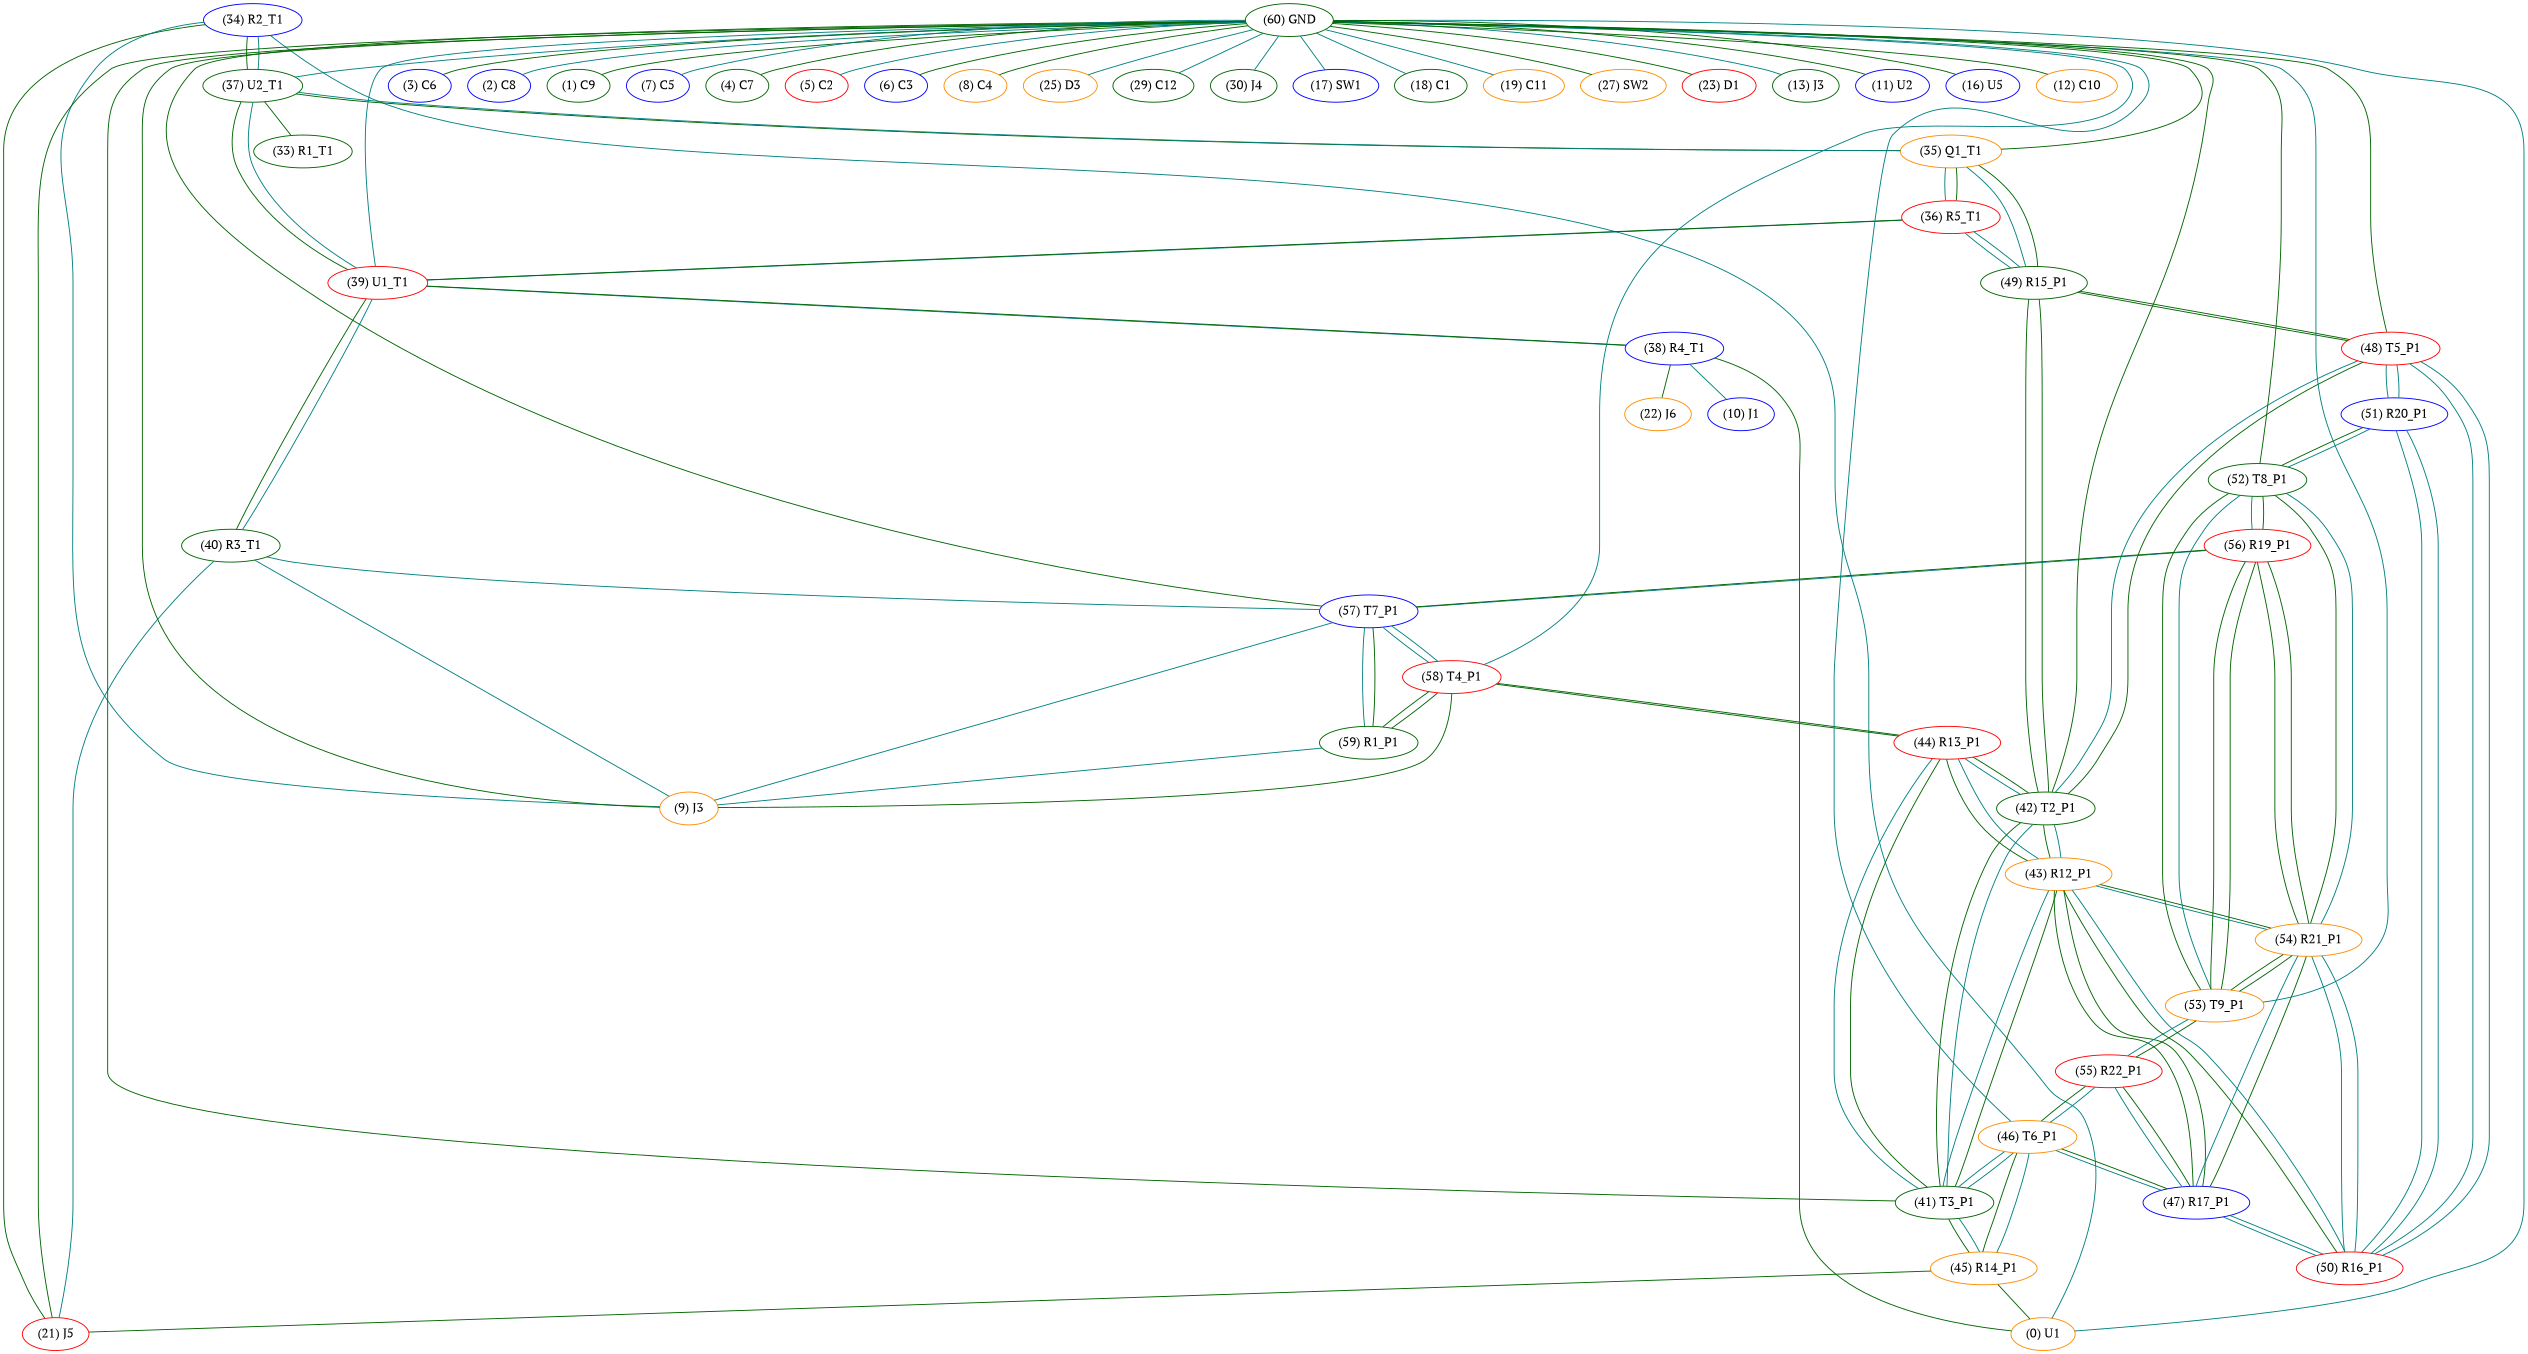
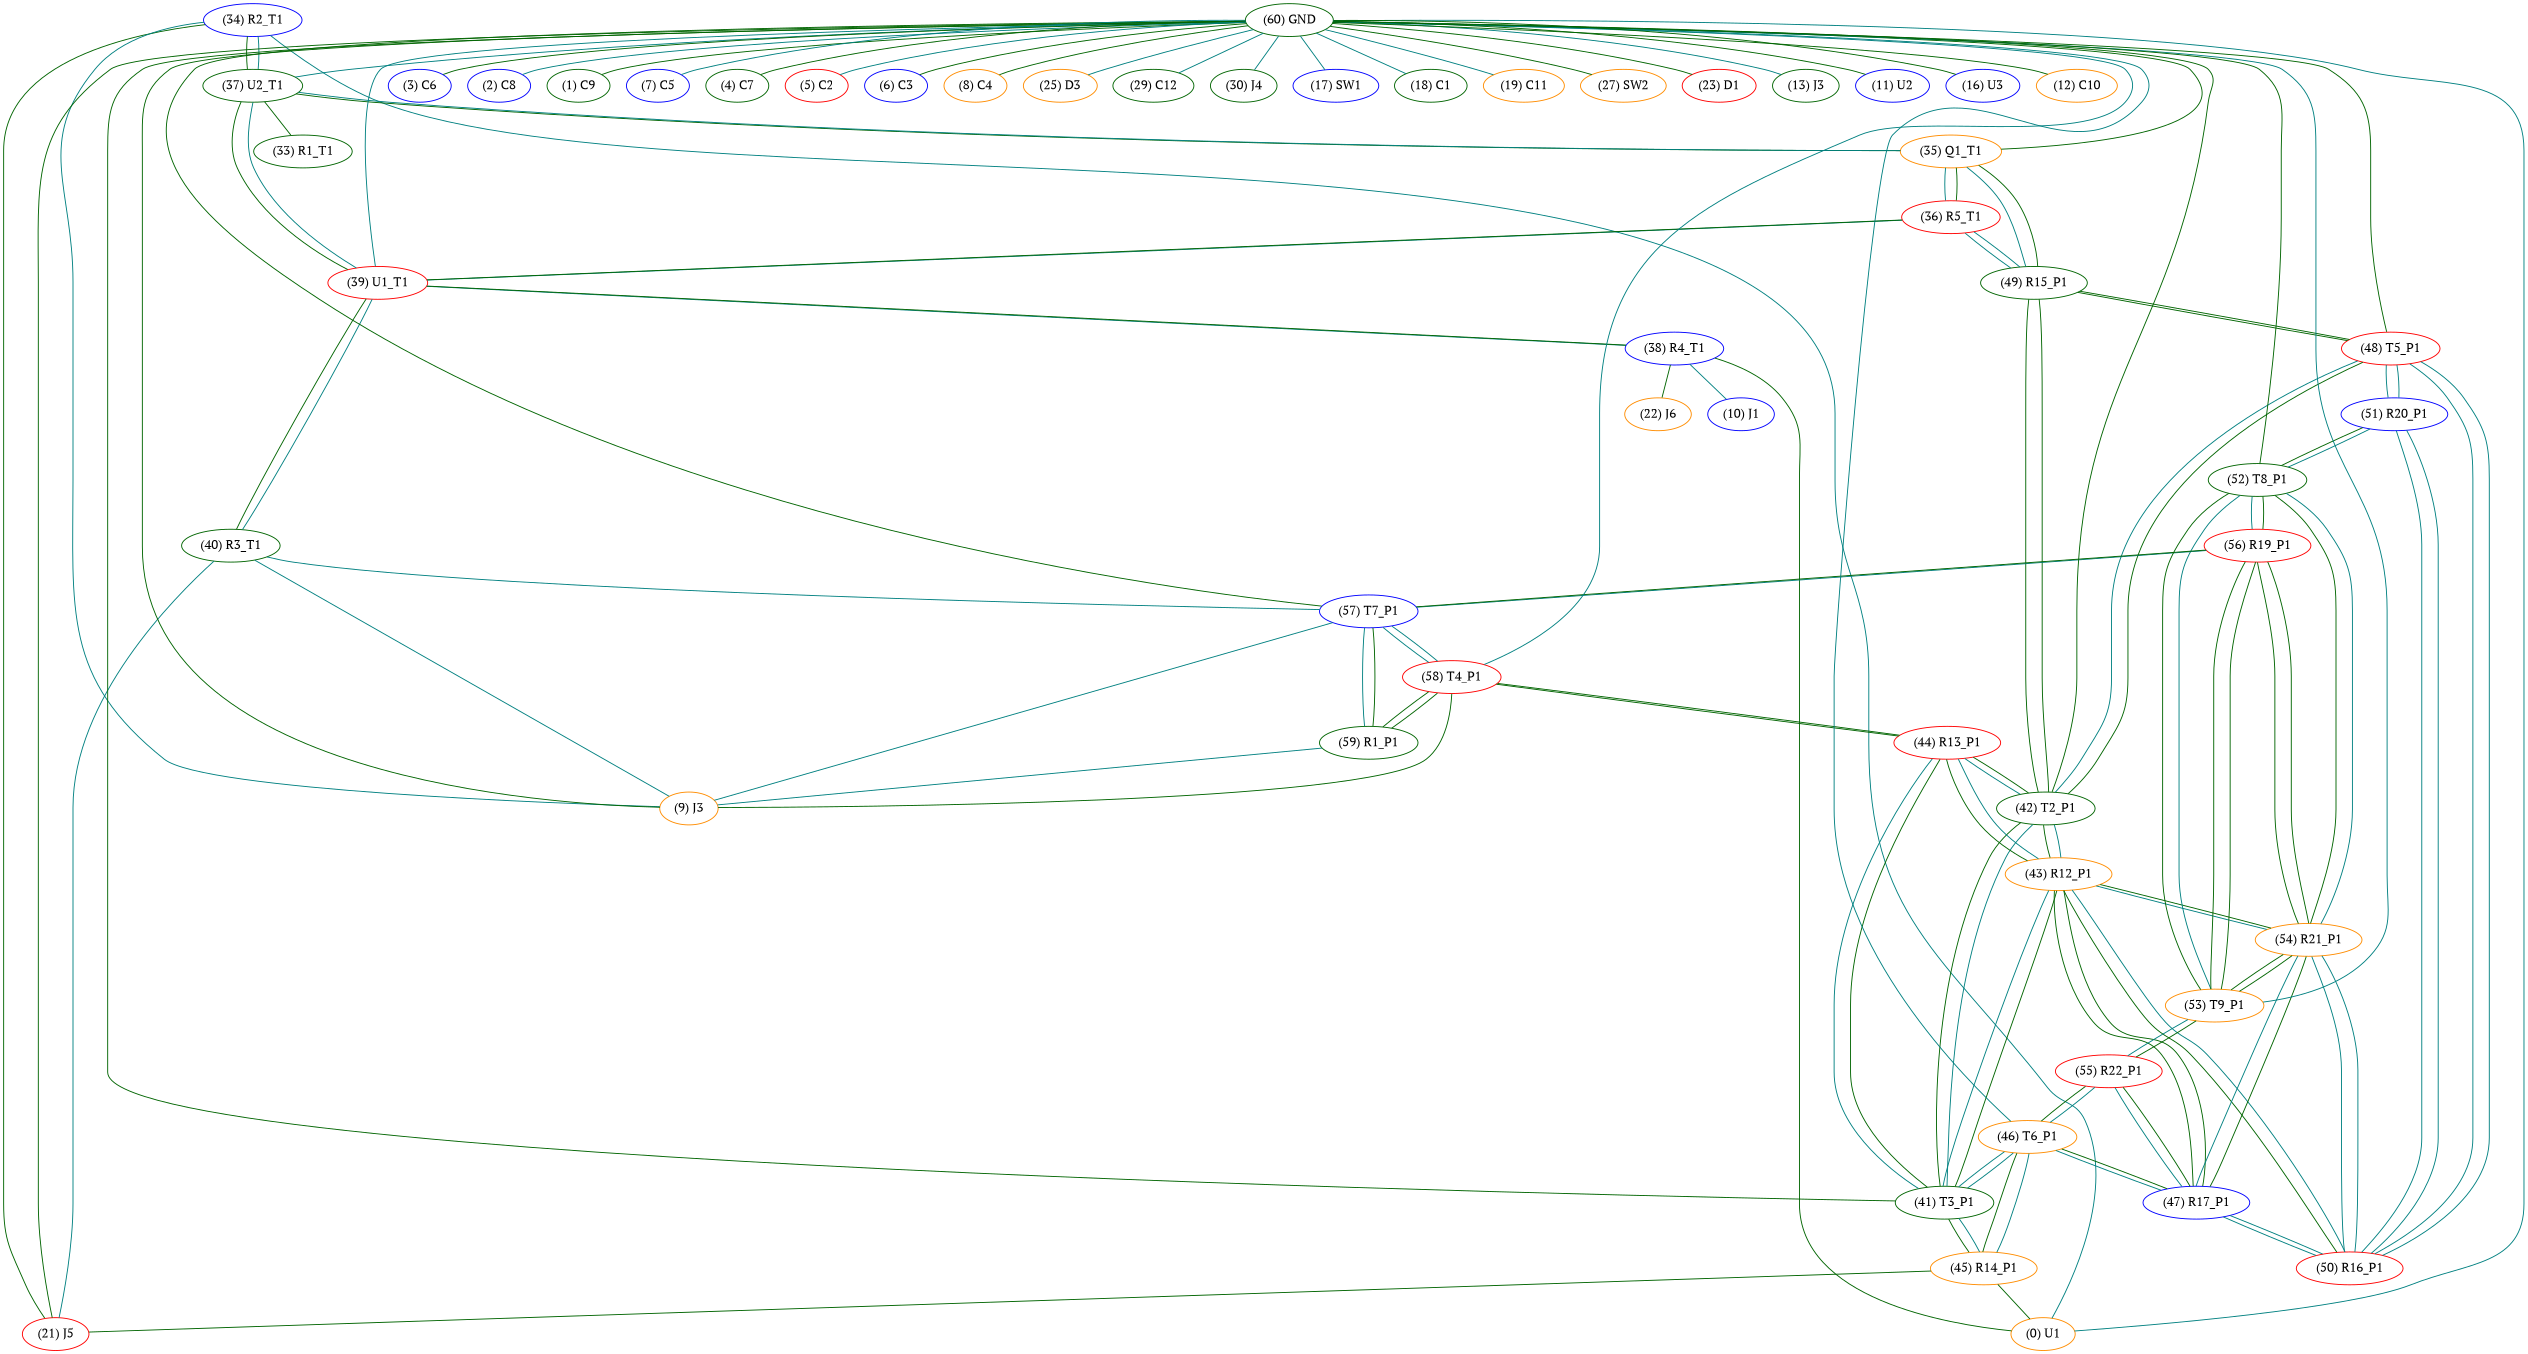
node "(16) U5": label "(16) U5" -> "(16) U3"
